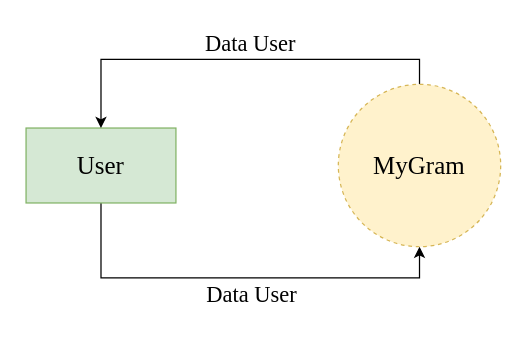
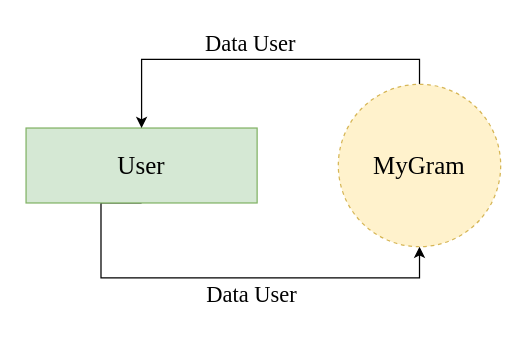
node "User": size 150x75 -> 231x75
